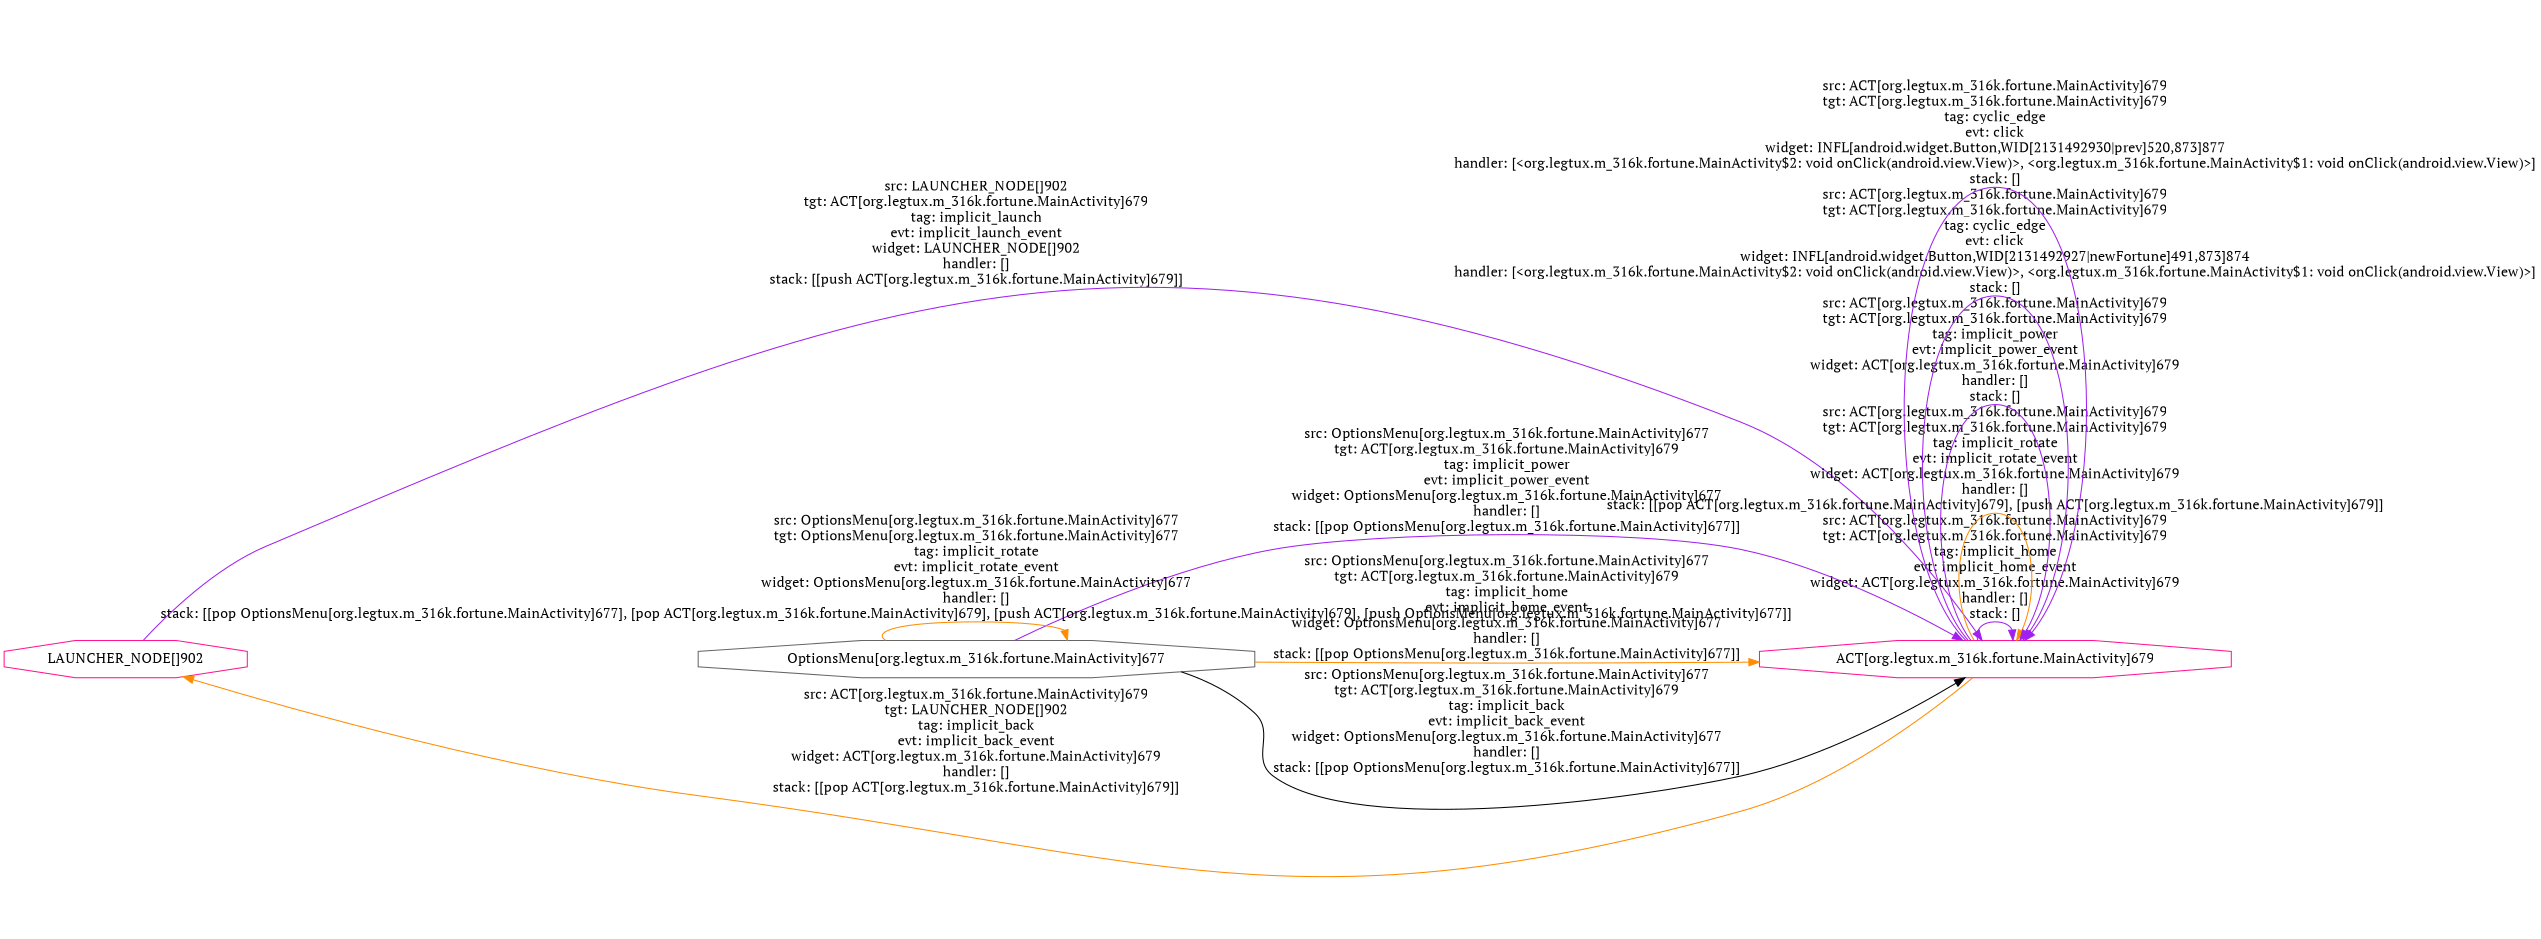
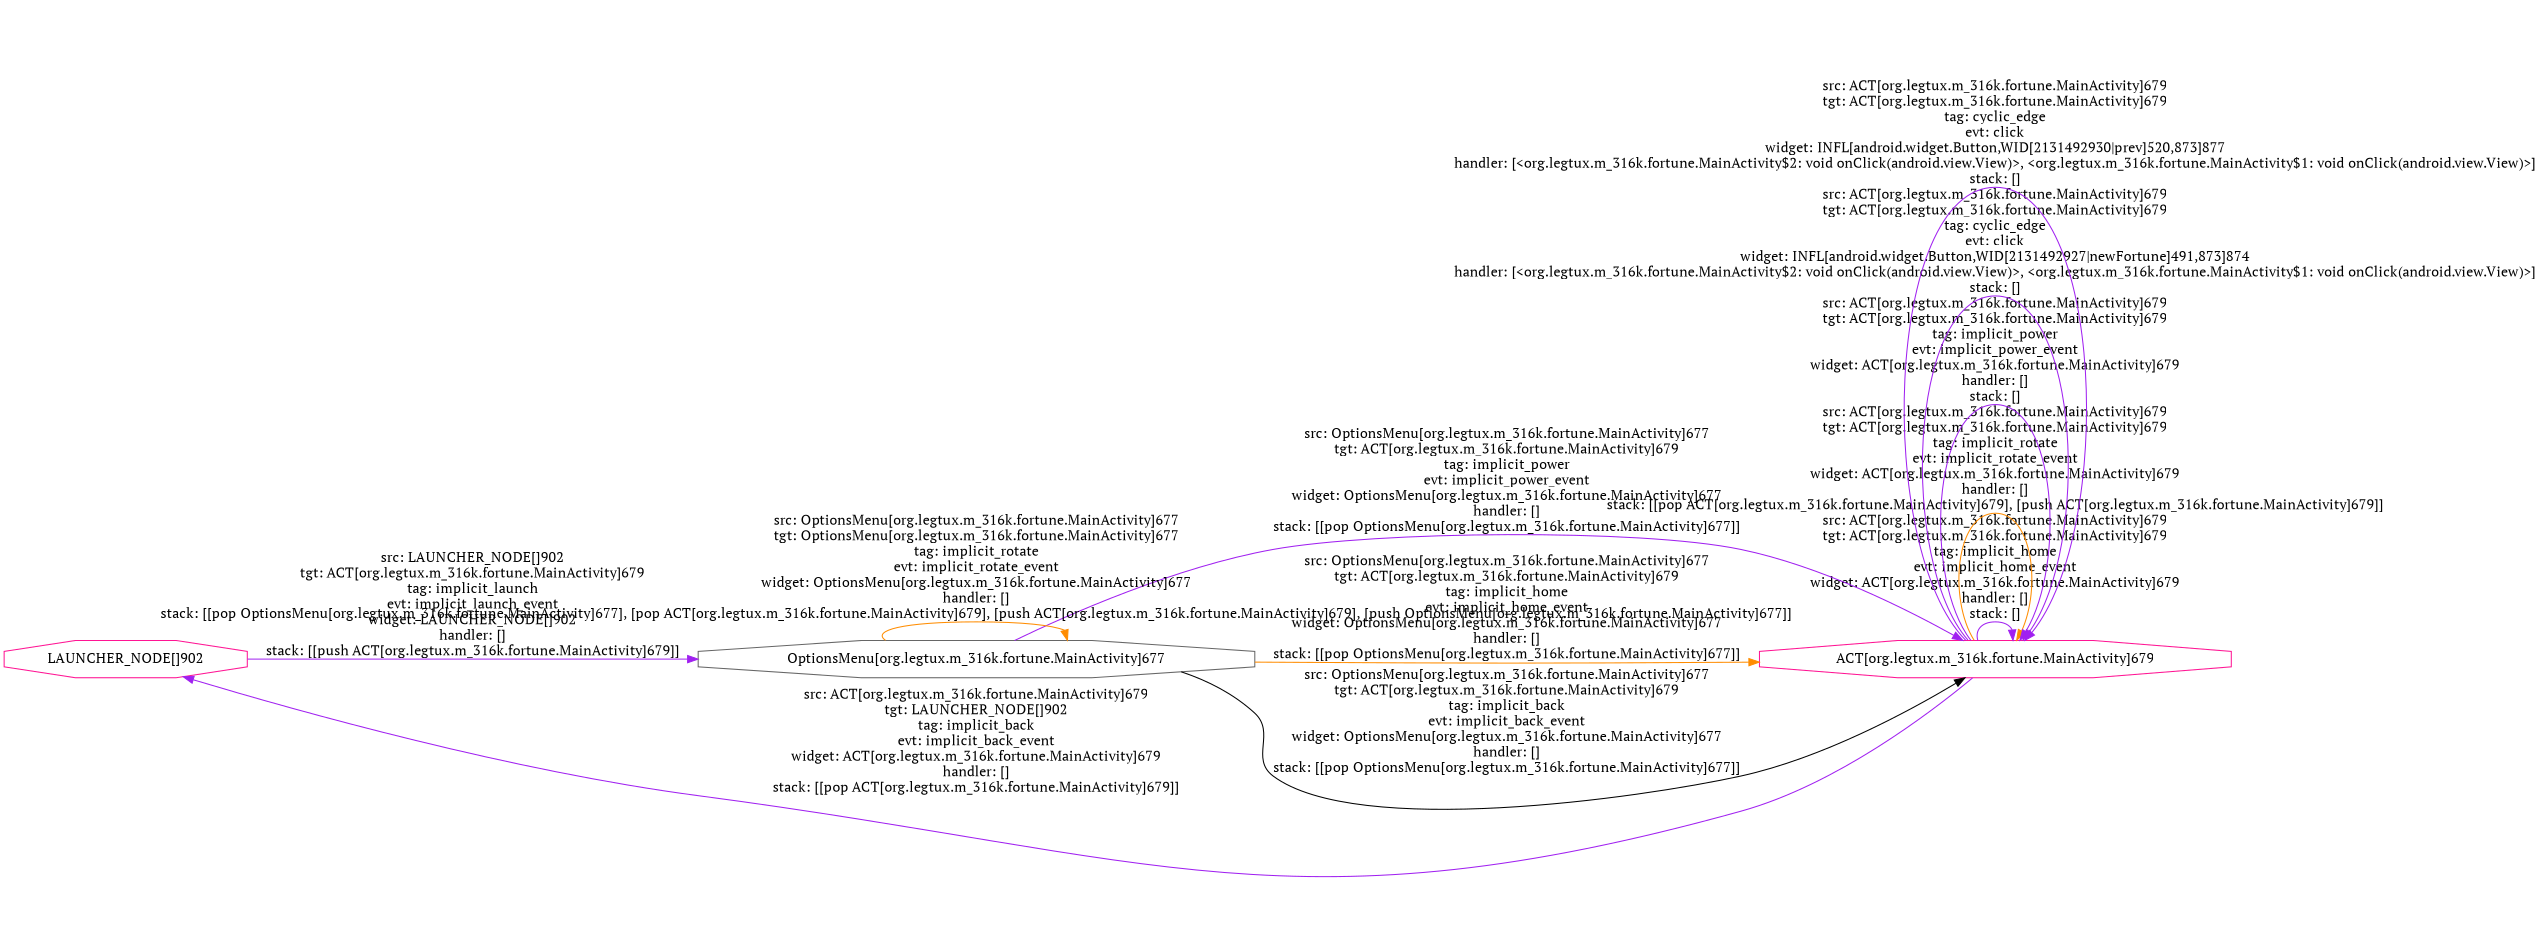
edge "LAUNCHER_NODE[]902" -> "ACT[org.legtux.m_316k.fortune.MainActivity]679": now "LAUNCHER_NODE[]902" -> "OptionsMenu[org.legtux.m_316k.fortune.MainActivity]677"
edge "ACT[org.legtux.m_316k.fortune.MainActivity]679" -> "LAUNCHER_NODE[]902": color darkorange -> purple
